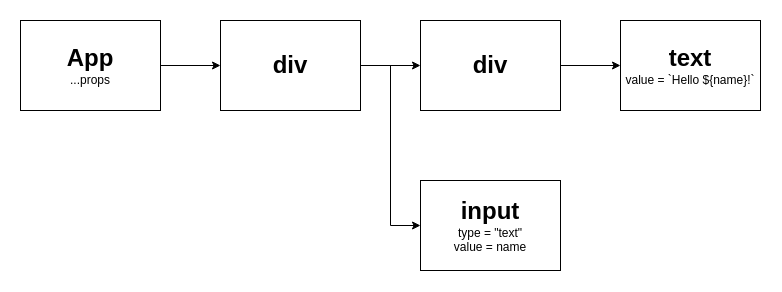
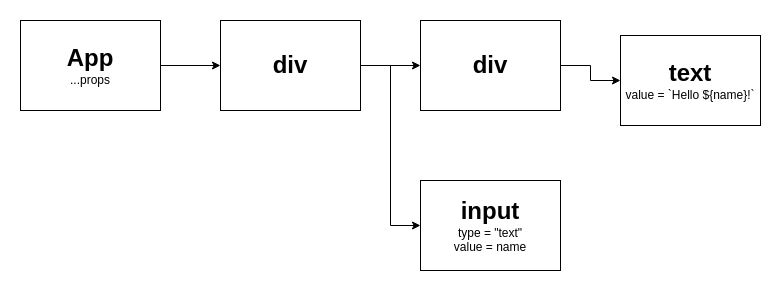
node "text value = `Hello ${name}!`": moved (691, 66) -> (691, 81)
